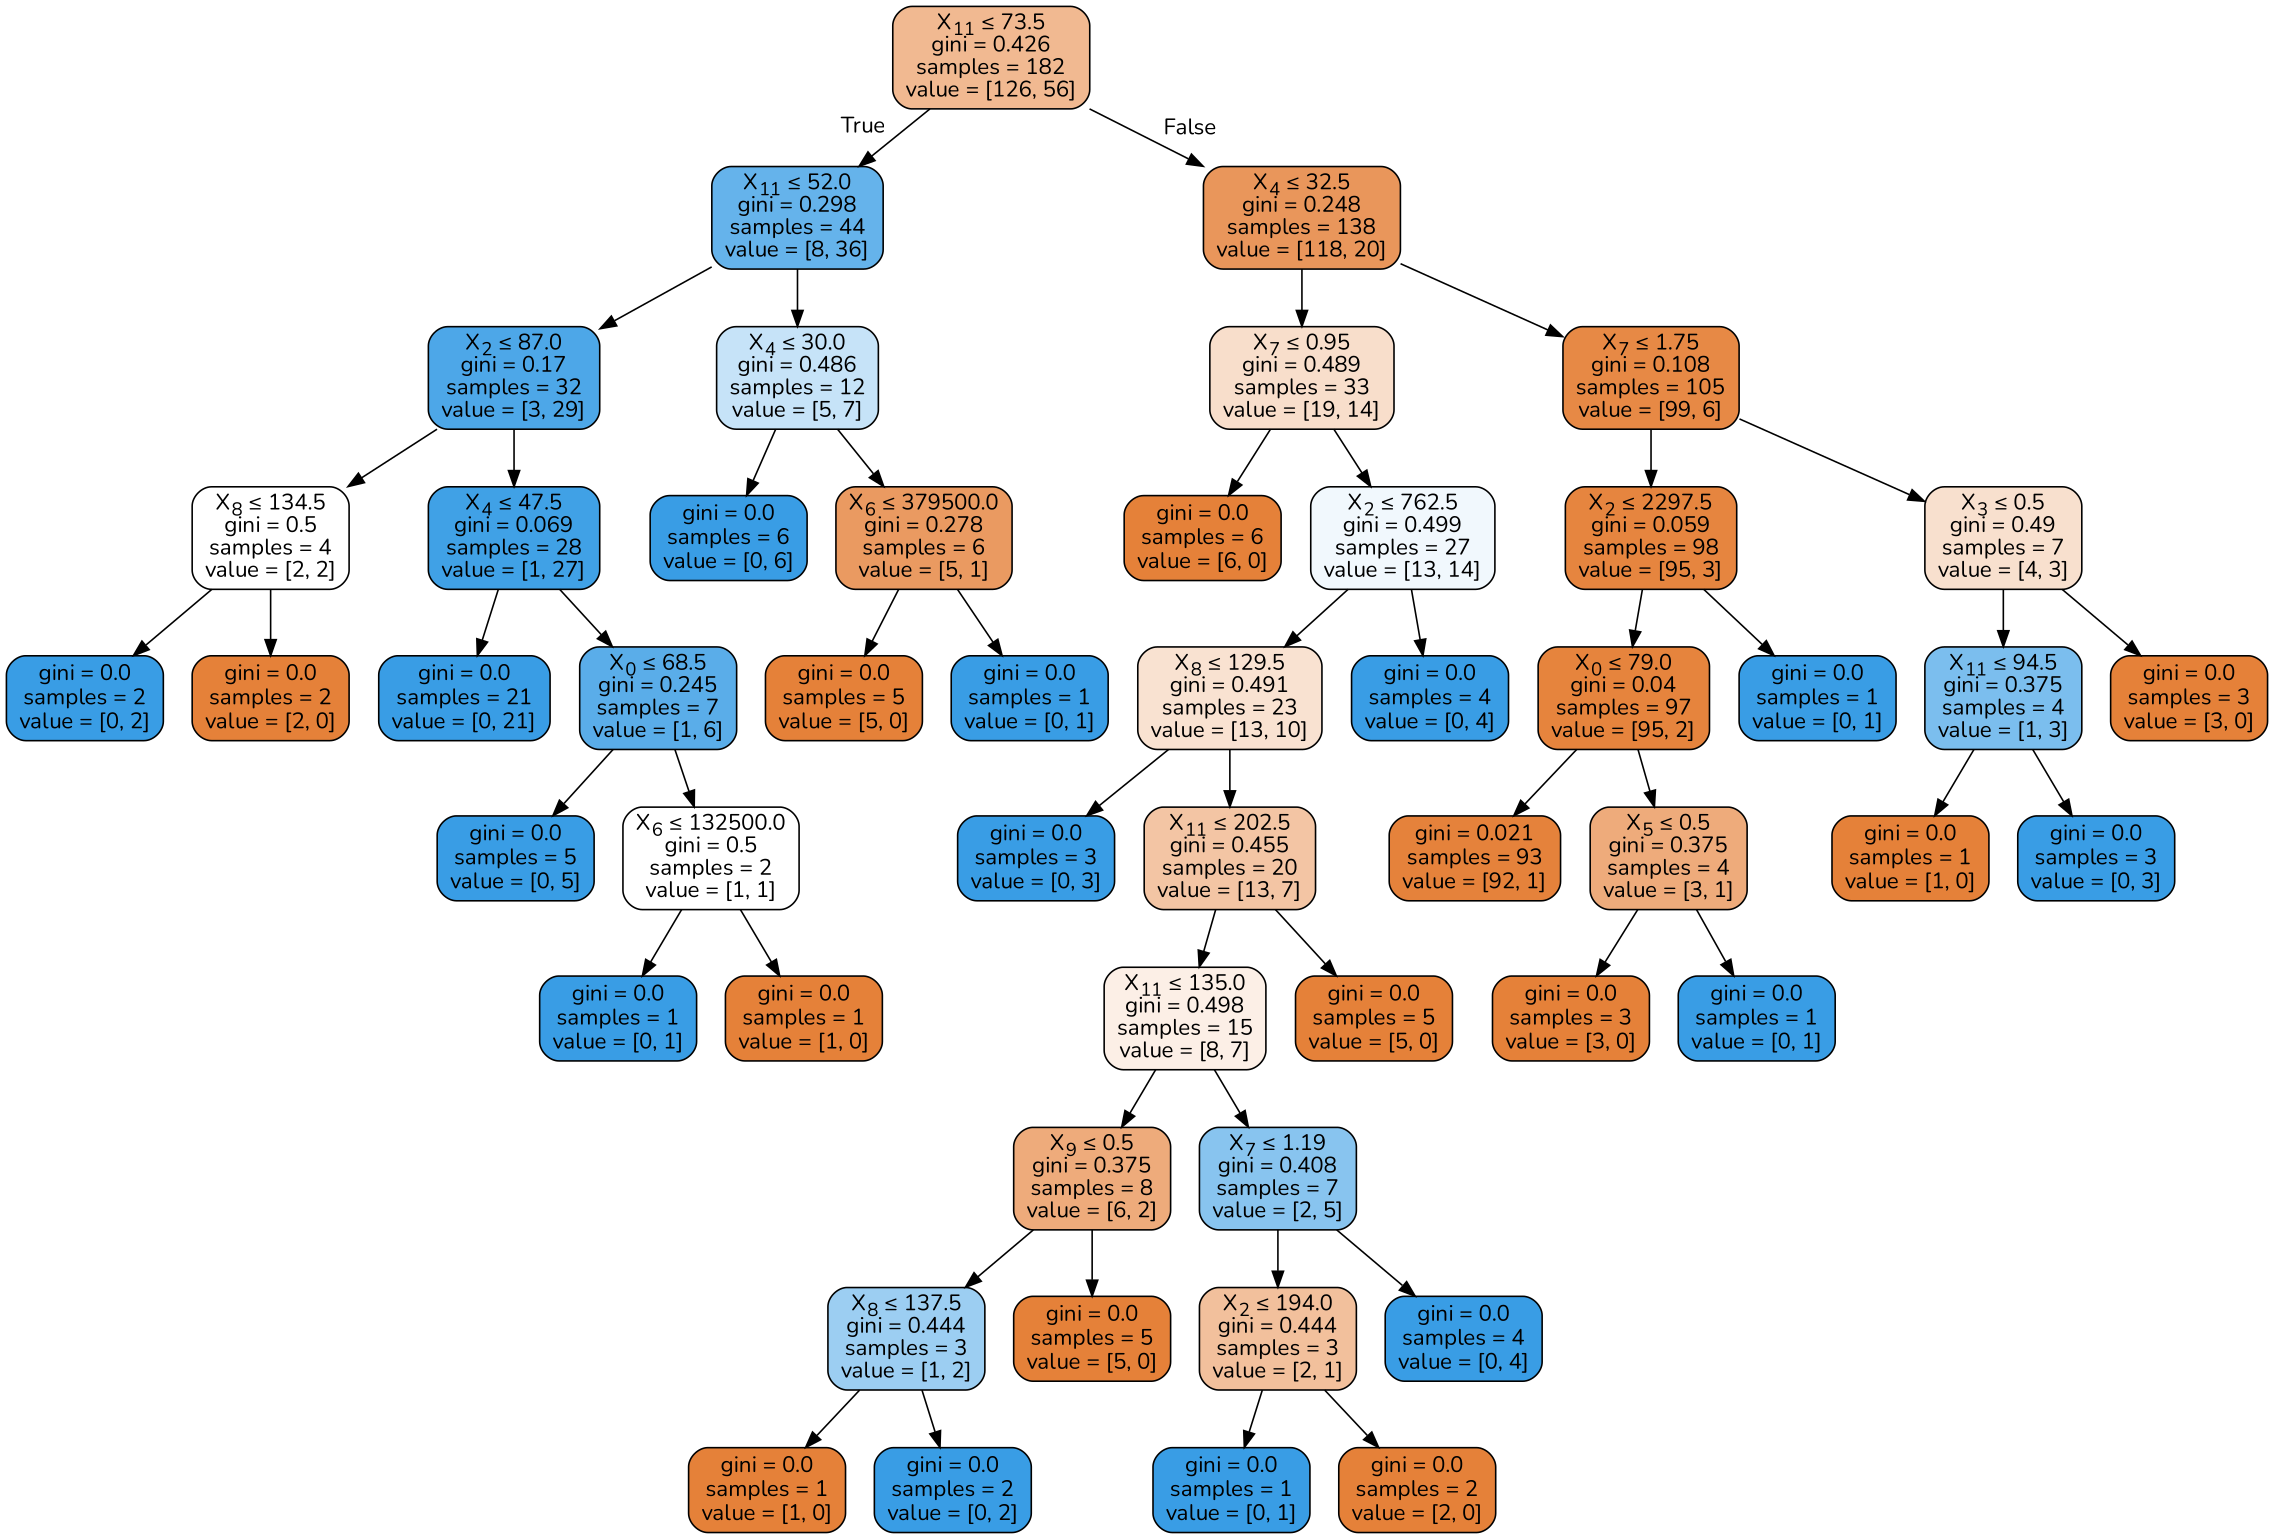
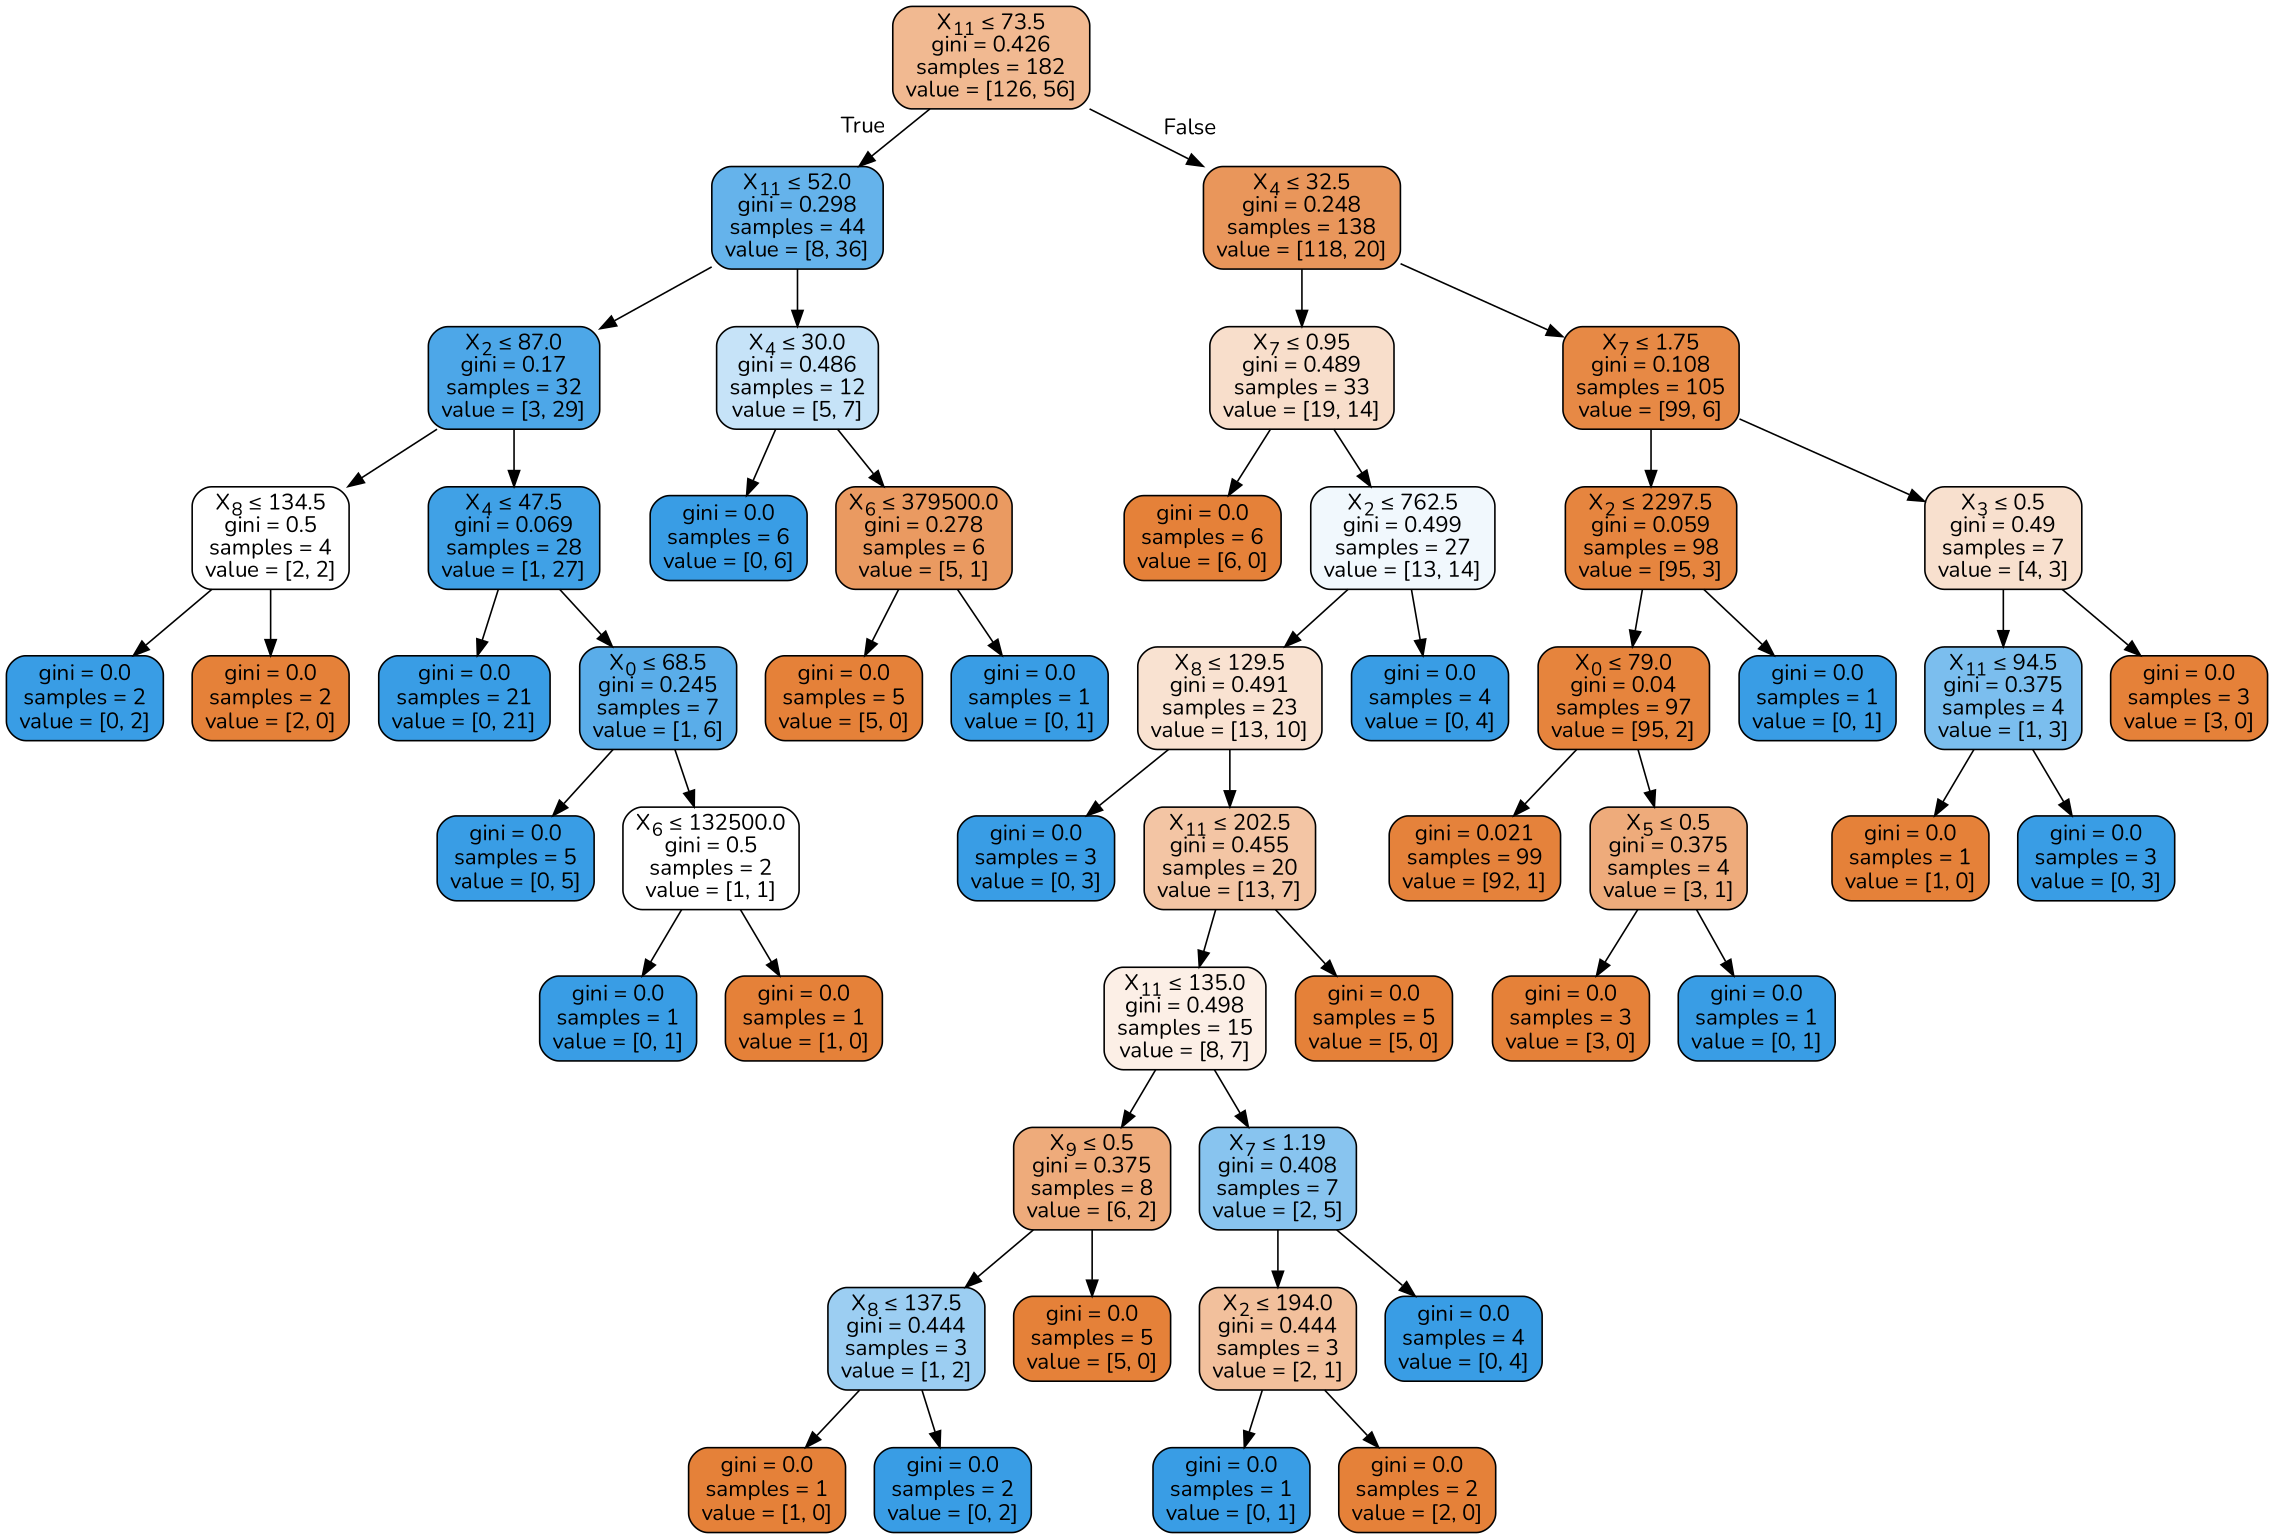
node "gini = 0.021": text "samples = 93" -> "samples = 99"
